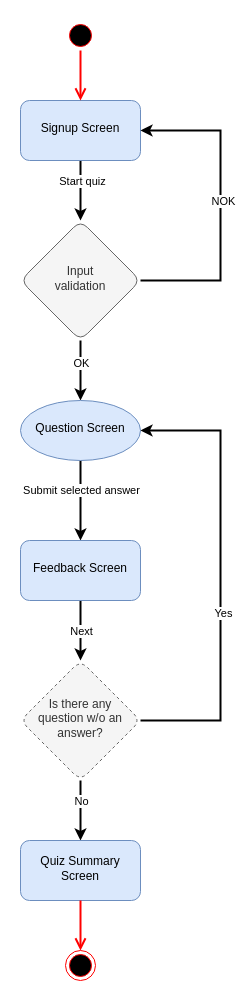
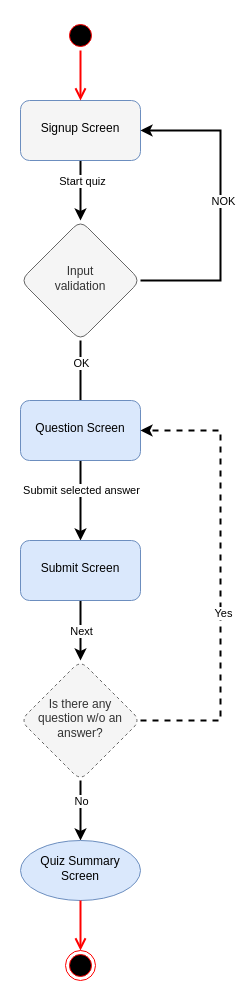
node "Signup Screen": fillcolor #dae8fc -> #f5f5f5
edge "Input validation" -> "Question Screen": arrowhead classic -> none
node "Question Screen": shape ellipse -> rounded rectangle
edge "Is there any question w/o an answer?" -> "Question Screen": style solid -> dashed
node "Feedback Screen": label "Feedback Screen" -> "Submit Screen"
node "Quiz Summary Screen": shape rounded rectangle -> ellipse
